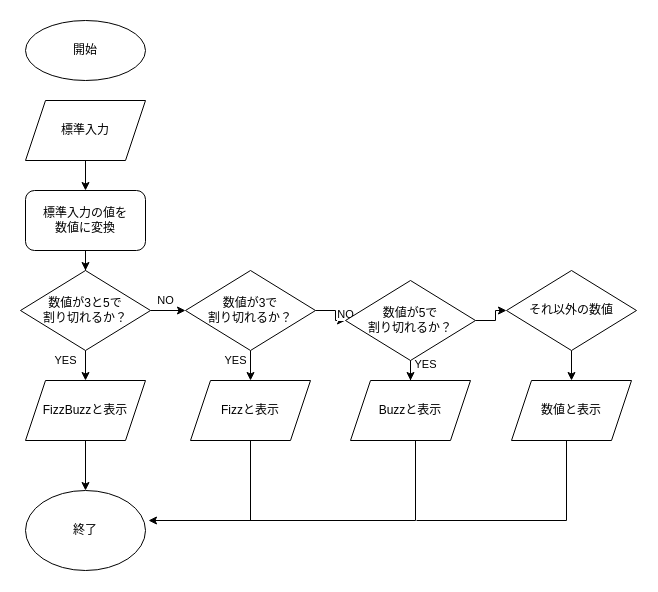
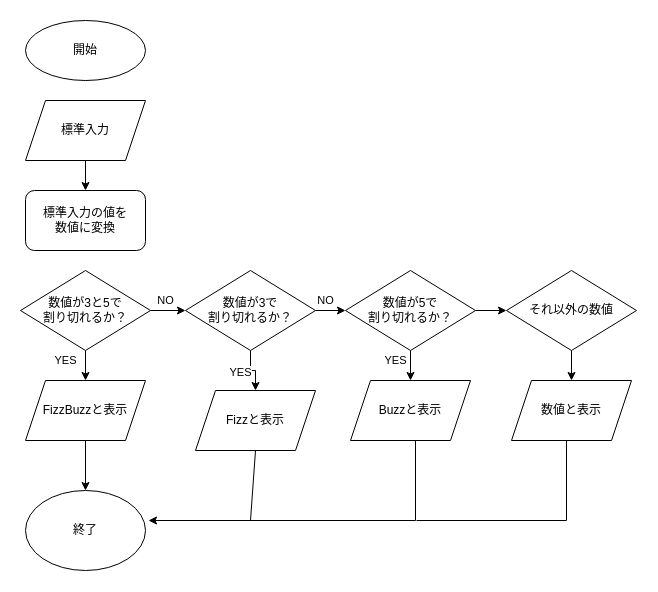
edge "標準入力の値を 数値に変換" -> "数値が3と5で 割り切れるか？": removed
node "数値が5で 割り切れるか？": moved (411, 321) -> (411, 311)
node "Fizzと表示": moved (251, 411) -> (256, 421)
